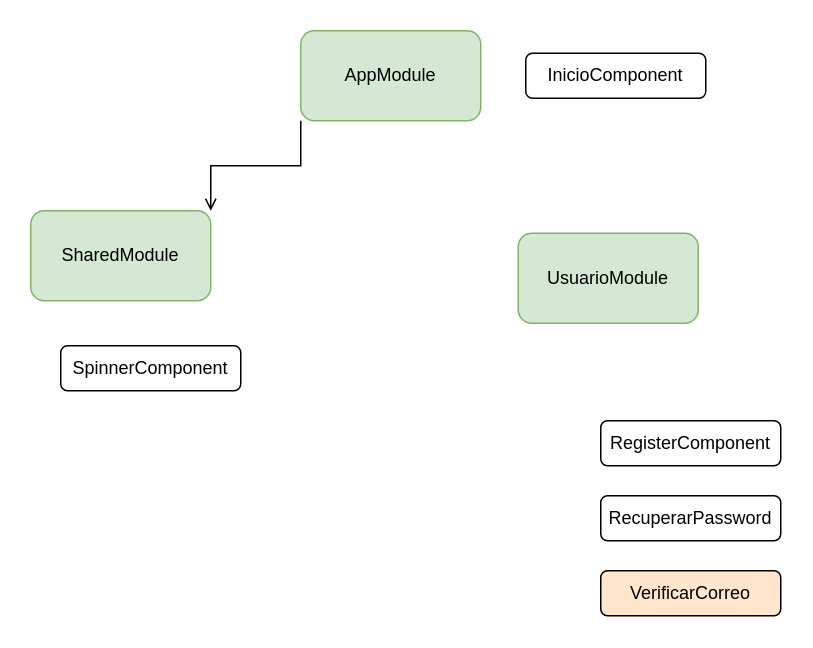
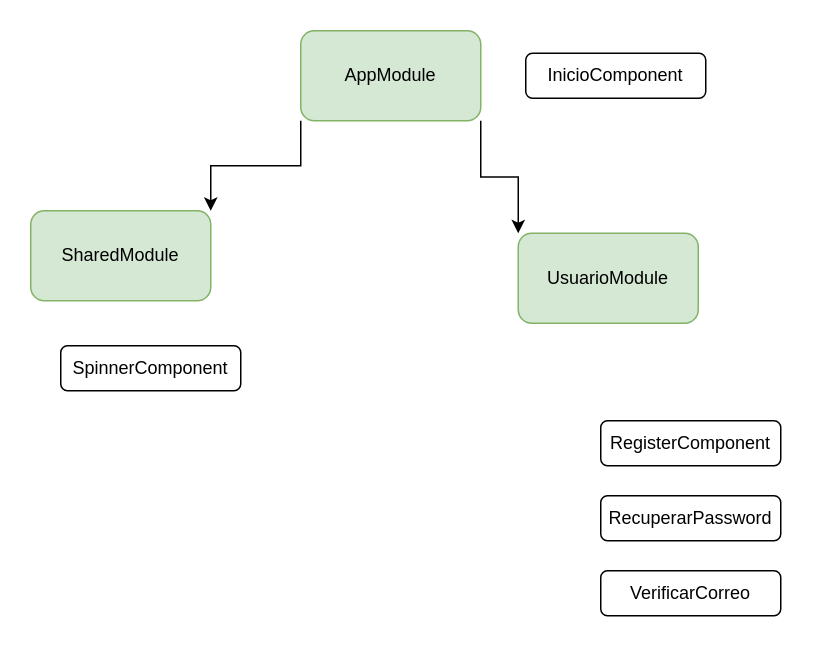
edge "AppModule" -> "UsuarioModule": added
edge "AppModule" -> "SharedModule": arrowhead open -> classic
node "VerificarCorreo": fillcolor #ffe6cc -> #ffffff
